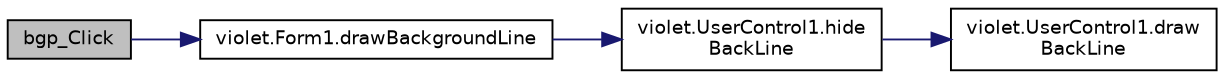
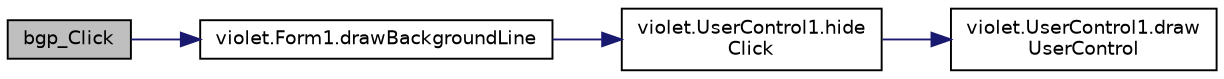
node "violet.UserControl1.hide BackLine": label "violet.UserControl1.hide BackLine" -> "violet.UserControl1.hide Click"
node "violet.UserControl1.draw BackLine": label "violet.UserControl1.draw BackLine" -> "violet.UserControl1.draw UserControl"
